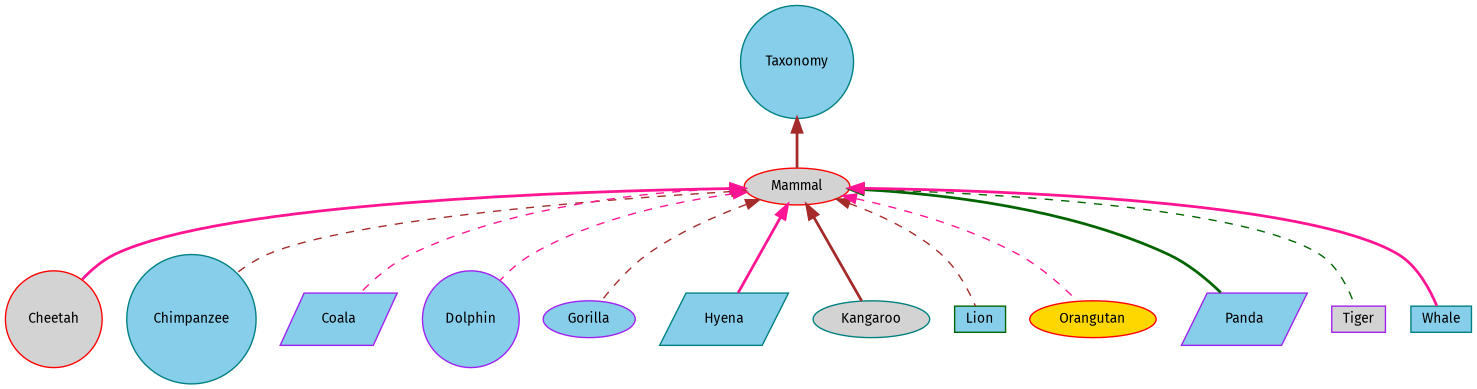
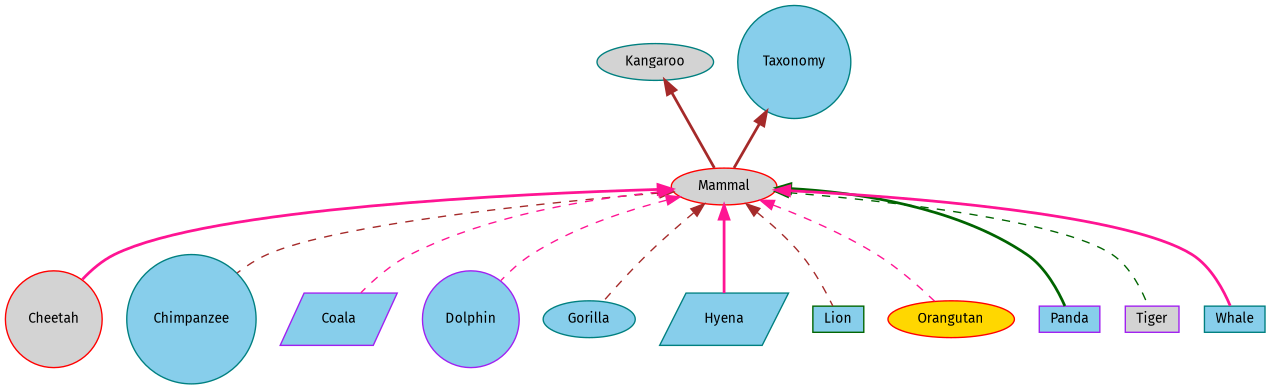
edge "Kangaroo" -> "Mammal": reversed
node "Gorilla": color purple -> teal
node "Panda": shape parallelogram -> box
